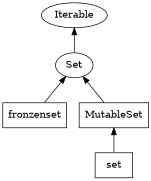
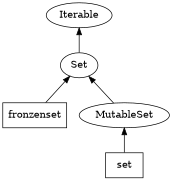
node "MutableSet": shape box -> ellipse
